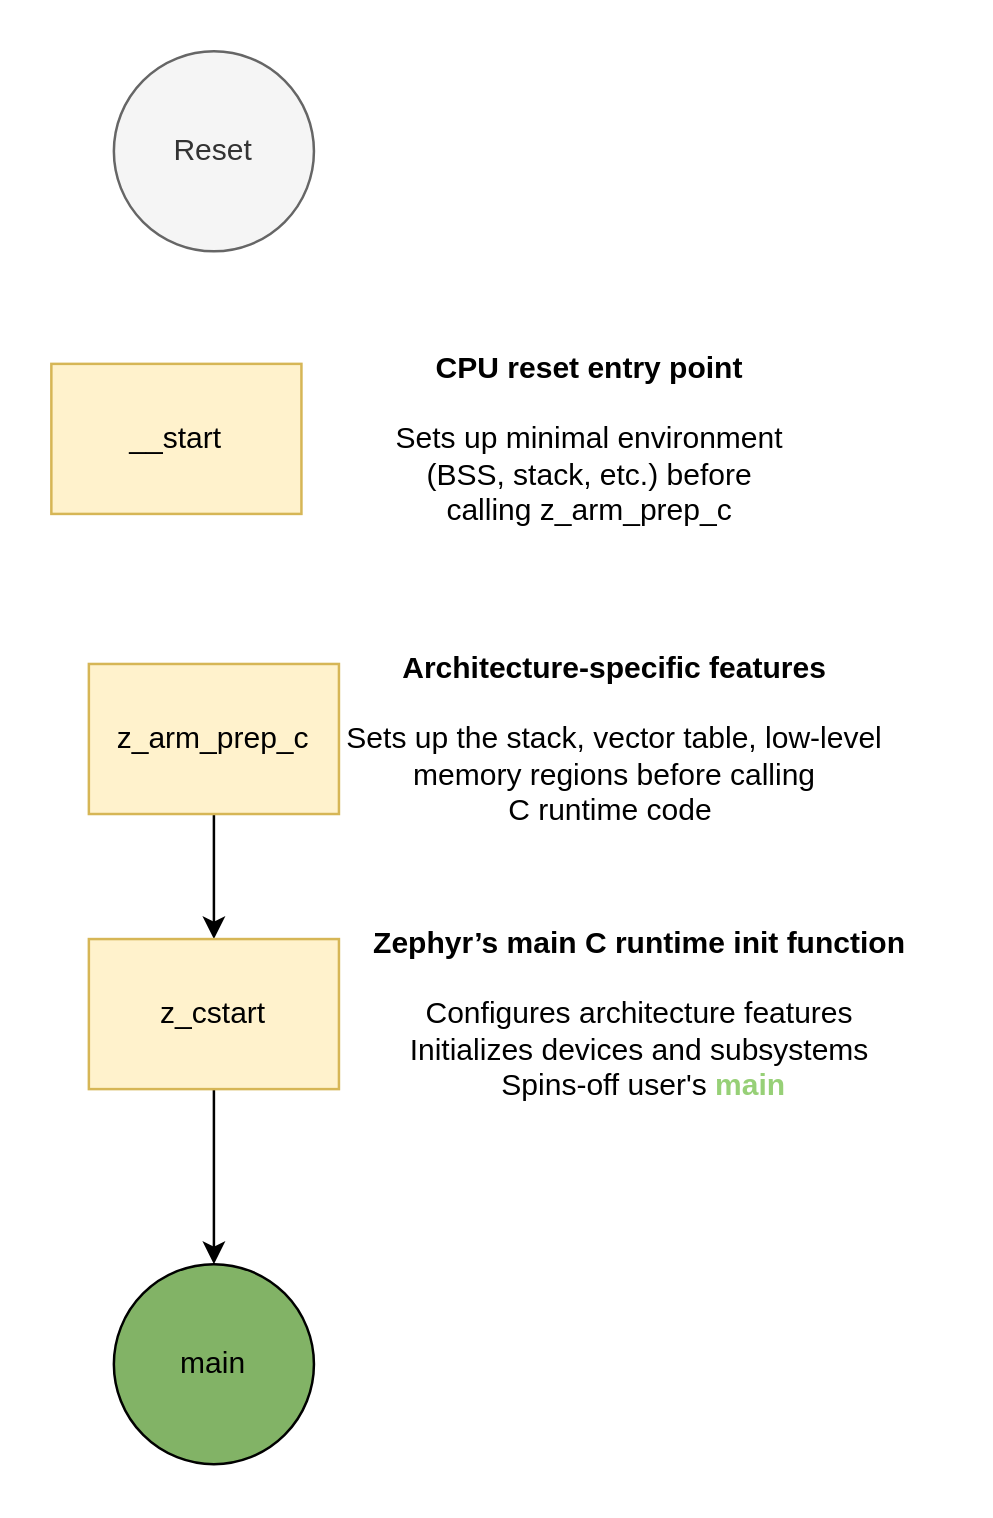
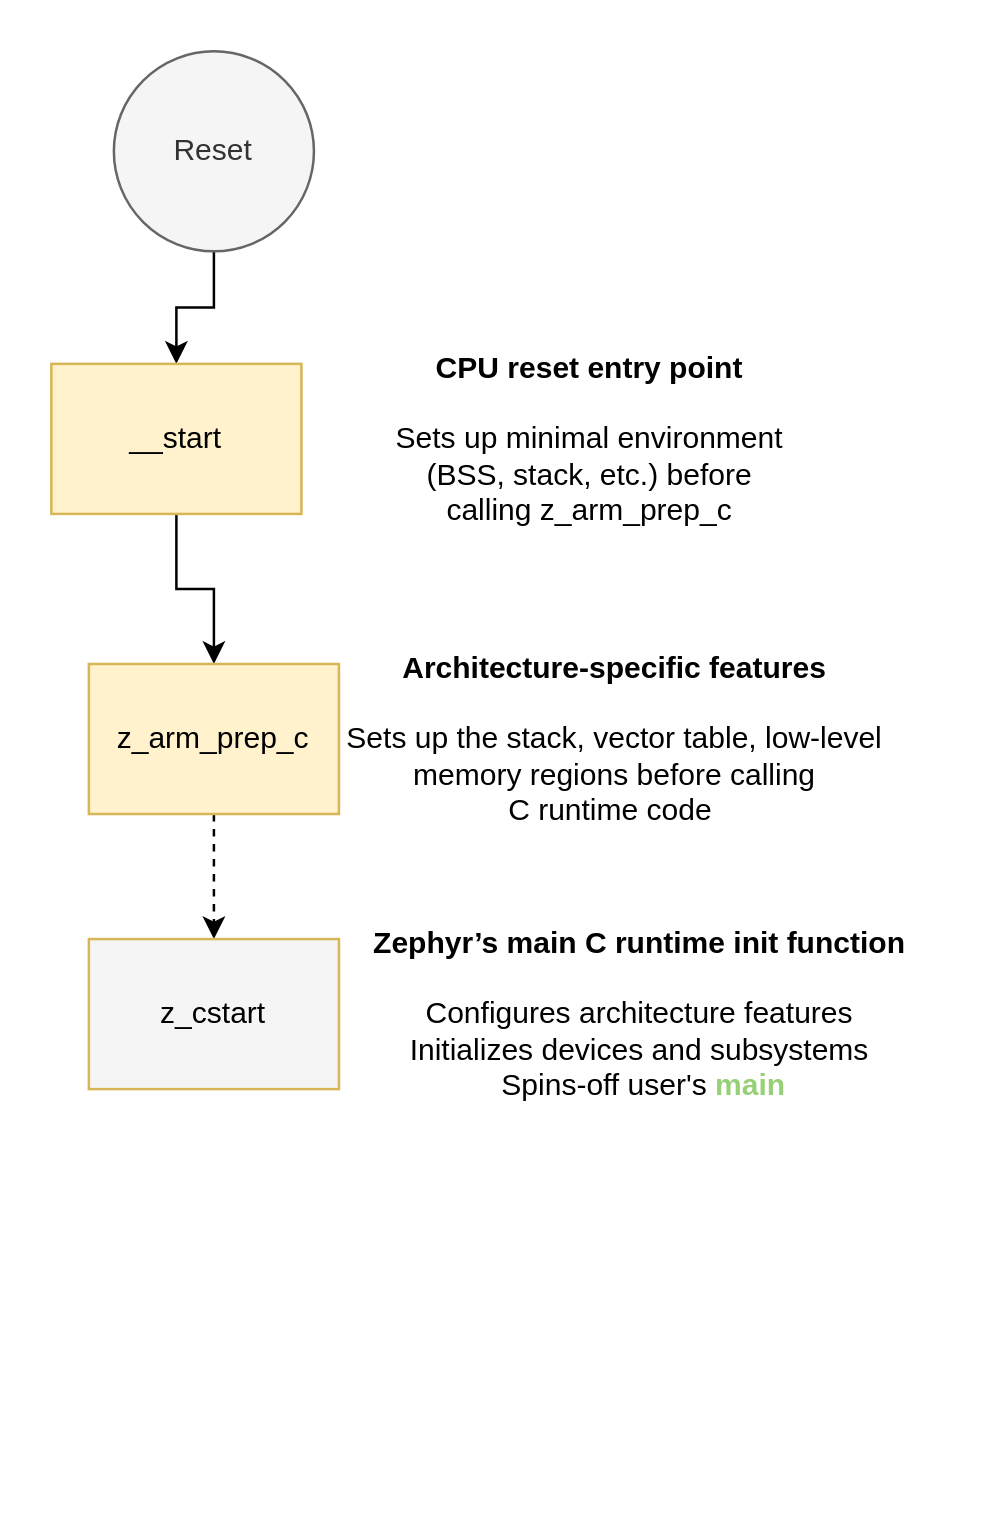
edge "Reset" -> "__start": added
edge "__start" -> "z_arm_prep_c": added
edge "z_arm_prep_c" -> "z_cstart": style solid -> dashed
node "z_cstart": fillcolor #fff2cc -> #f5f5f5
edge "z_cstart" -> "main": removed
node "main": removed
